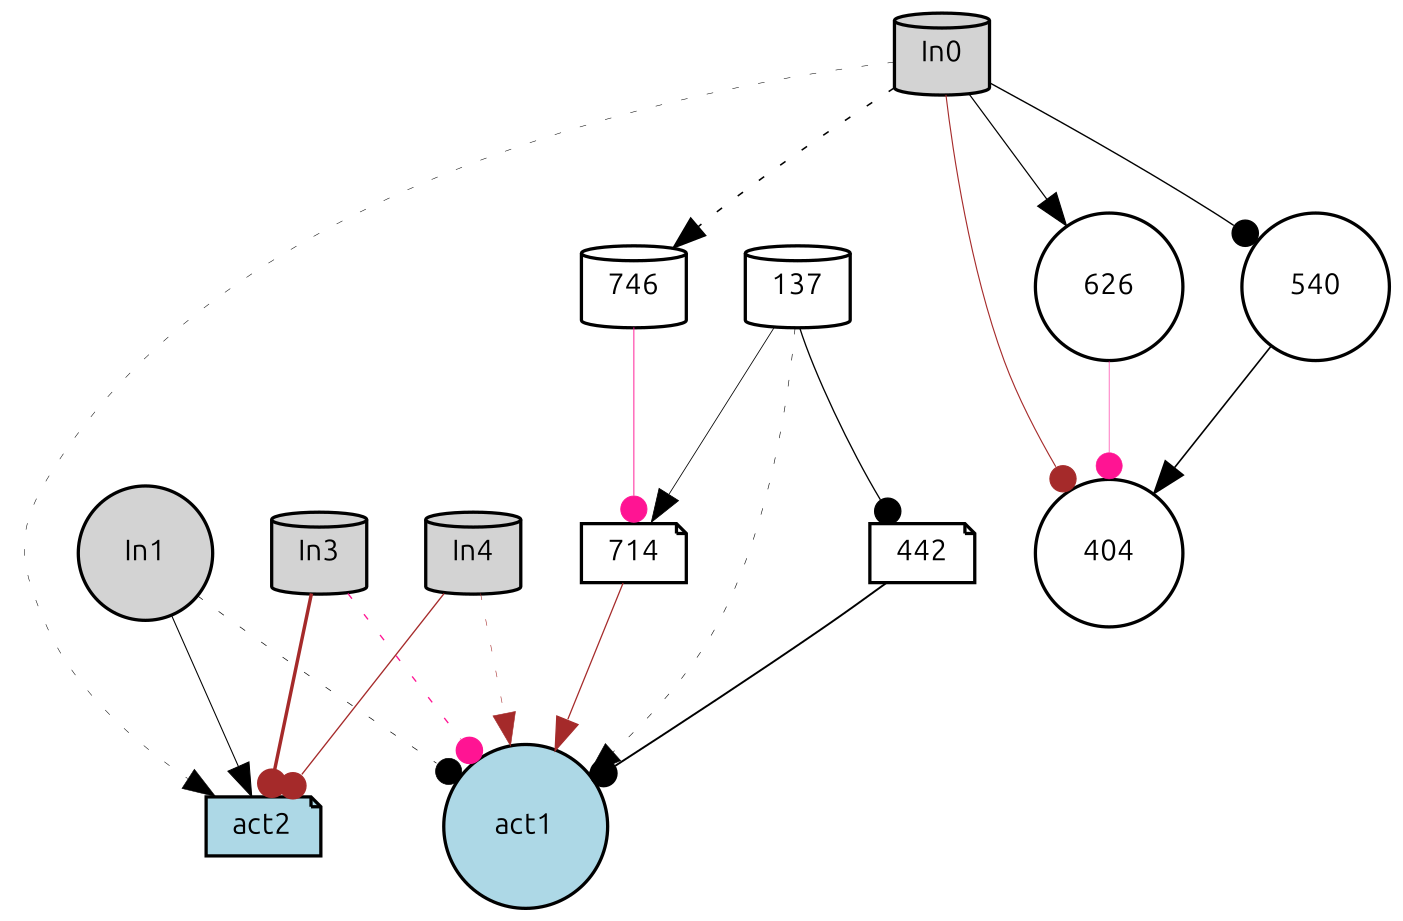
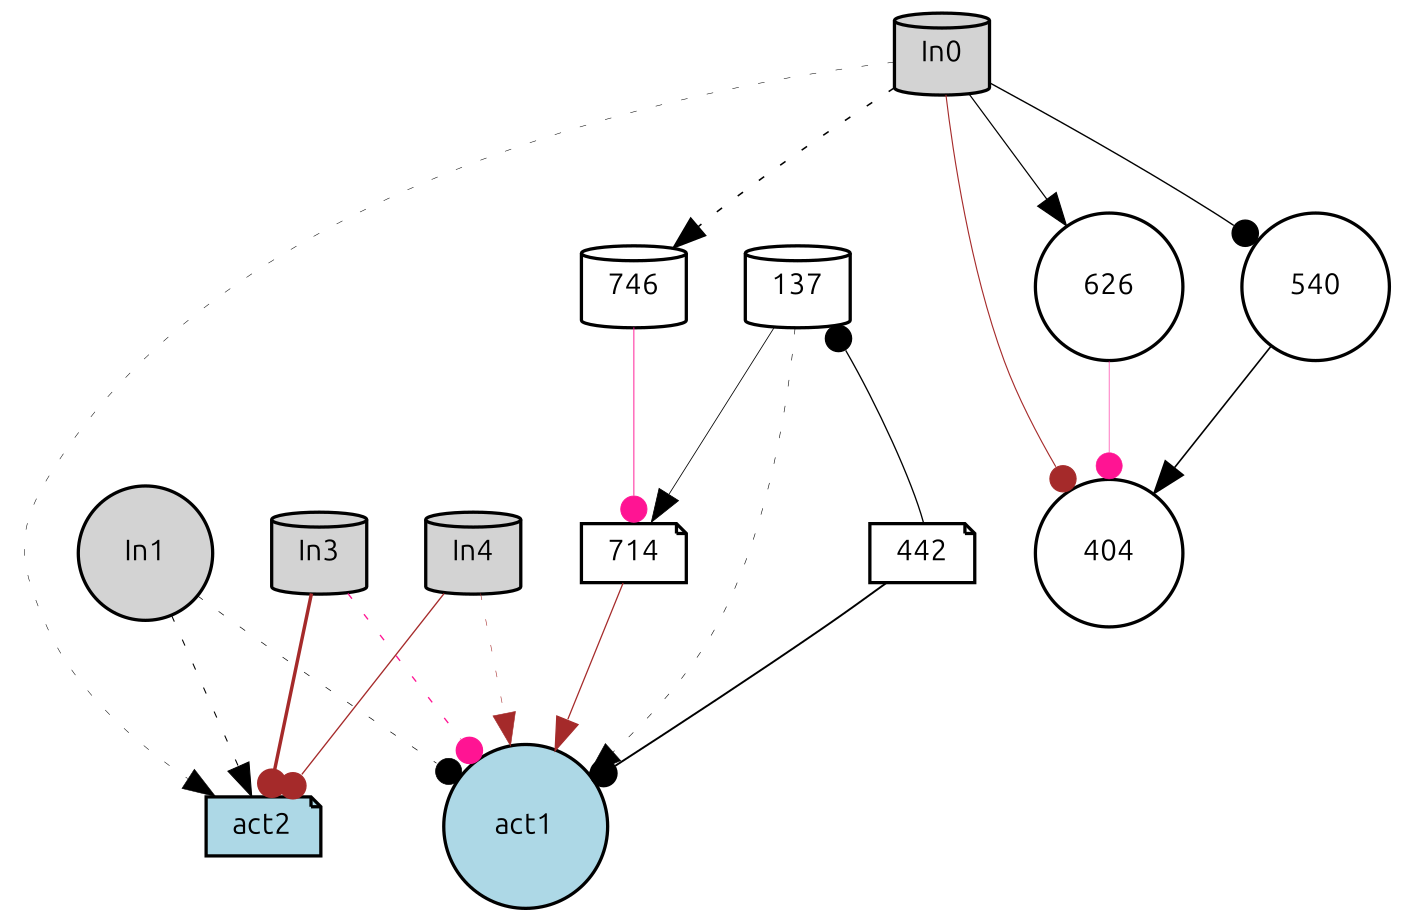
edge "137" -> "442": reversed
edge "In1" -> "act2": style solid -> dotted
